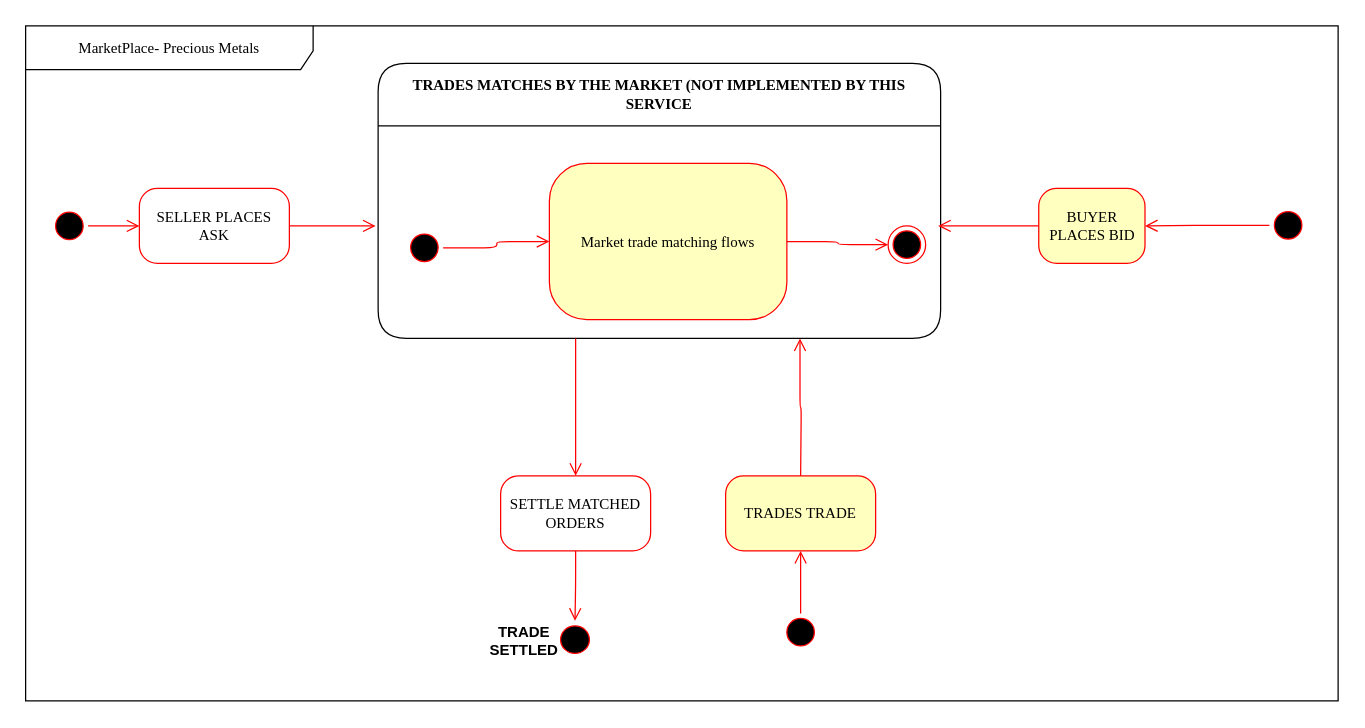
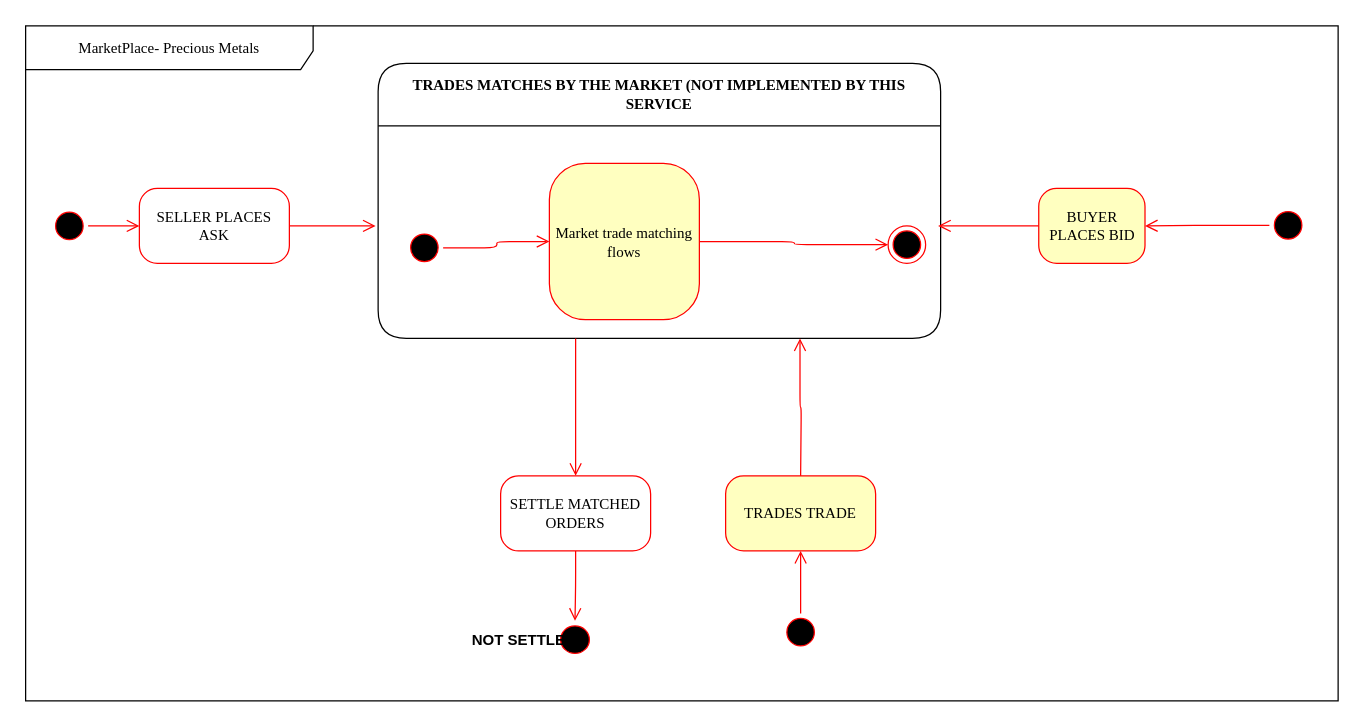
node "Market trade matching flows": size 238x156 -> 150x156
node "TRADE SETTLED": label "TRADE SETTLED" -> "NOT SETTLED"
